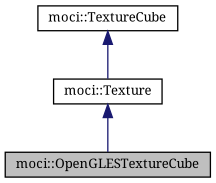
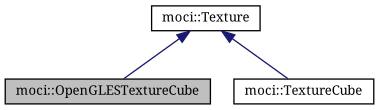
edge "moci::Texture" -> "moci::TextureCube": reversed
